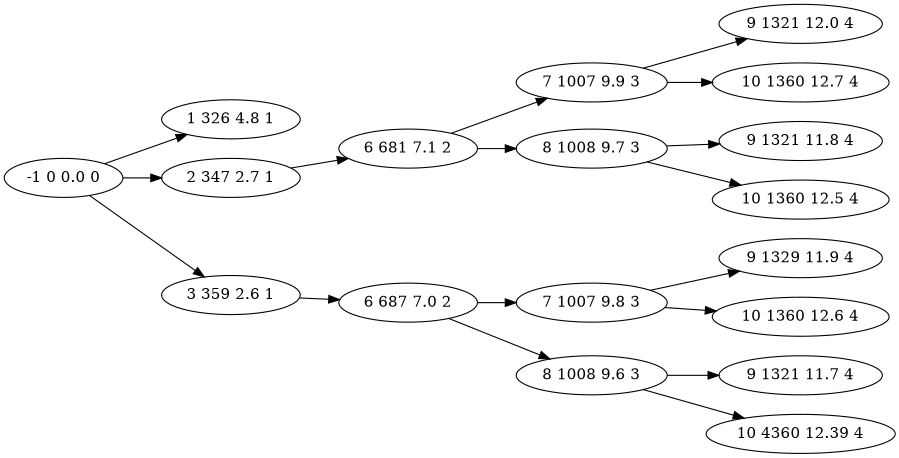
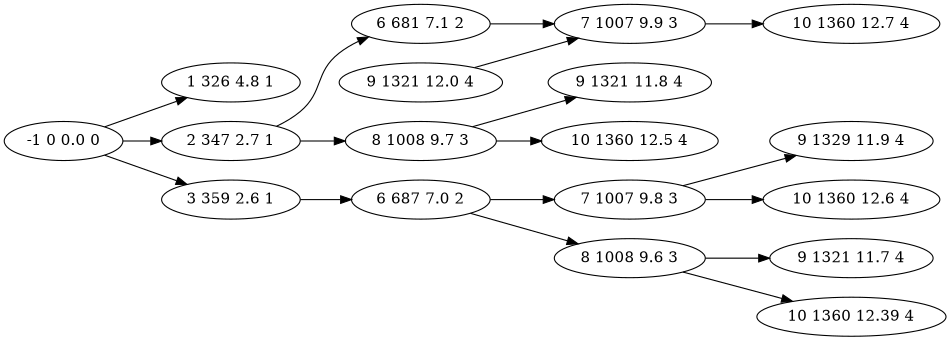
edge "7 1007 9.9 3" -> "9 1321 12.0 4": reversed
edge "6 681 7.1 2" -> "8 1008 9.7 3": now "2 347 2.7 1" -> "8 1008 9.7 3"
node "10 4360 12.39 4": label "10 4360 12.39 4" -> "10 1360 12.39 4"
